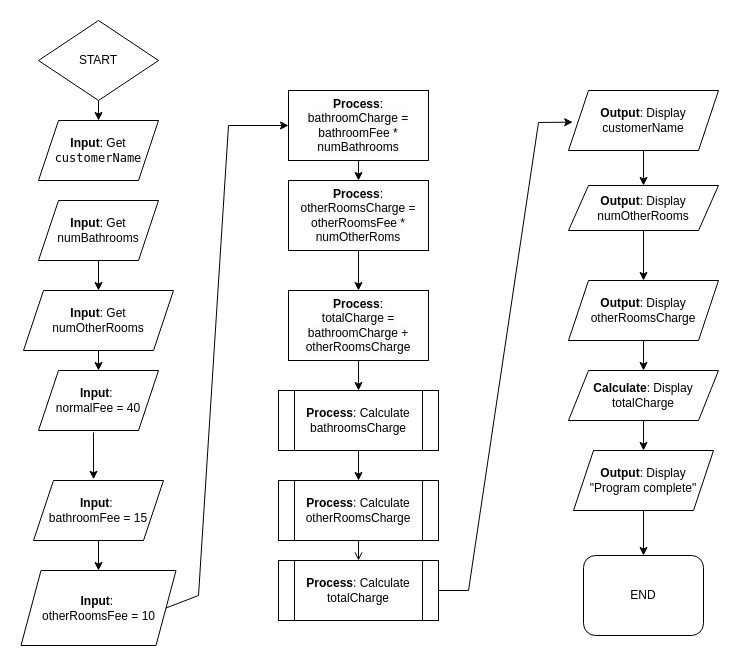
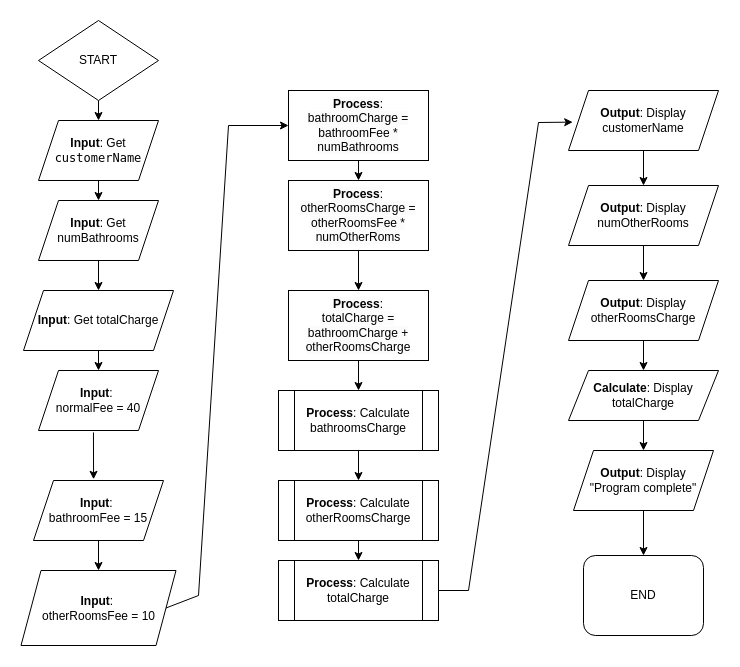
edge "Input: Get customerName" -> "Input: Get numBathrooms": added
node "Output: Display numOtherRooms": size 150x45 -> 150x60
node "Input: Get numOtherRooms": label "Input: Get numOtherRooms" -> "Input: Get totalCharge"
edge "Process: Calculate otherRoomsCharge" -> "Process: Calculate totalCharge": arrowhead open -> classic
